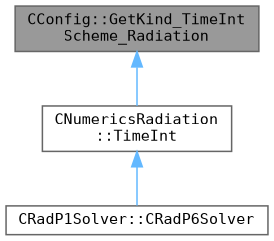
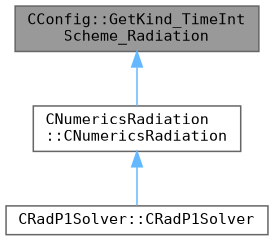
node "CNumericsRadiation ::TimeInt": label "CNumericsRadiation ::TimeInt" -> "CNumericsRadiation ::CNumericsRadiation"
node "CRadP1Solver::CRadP6Solver": label "CRadP1Solver::CRadP6Solver" -> "CRadP1Solver::CRadP1Solver"
